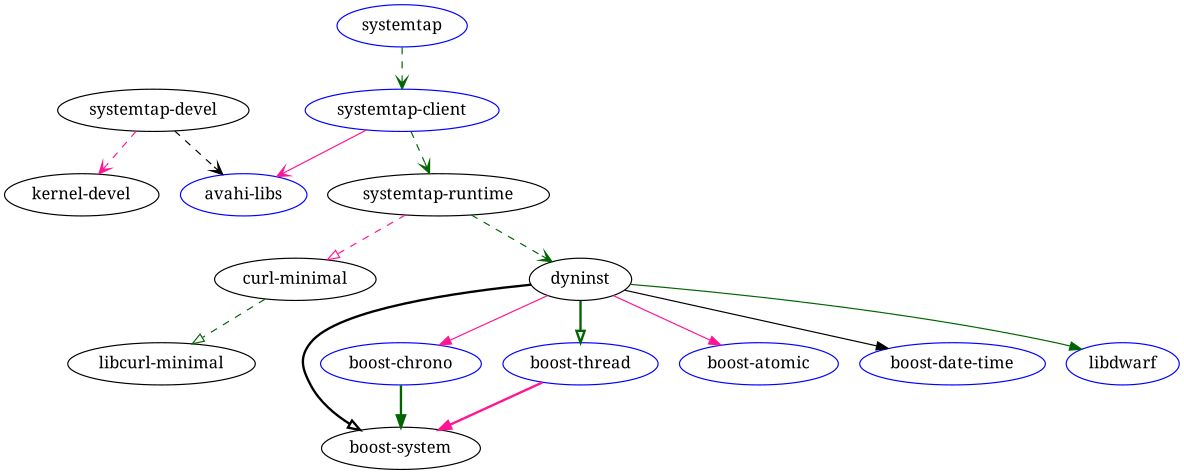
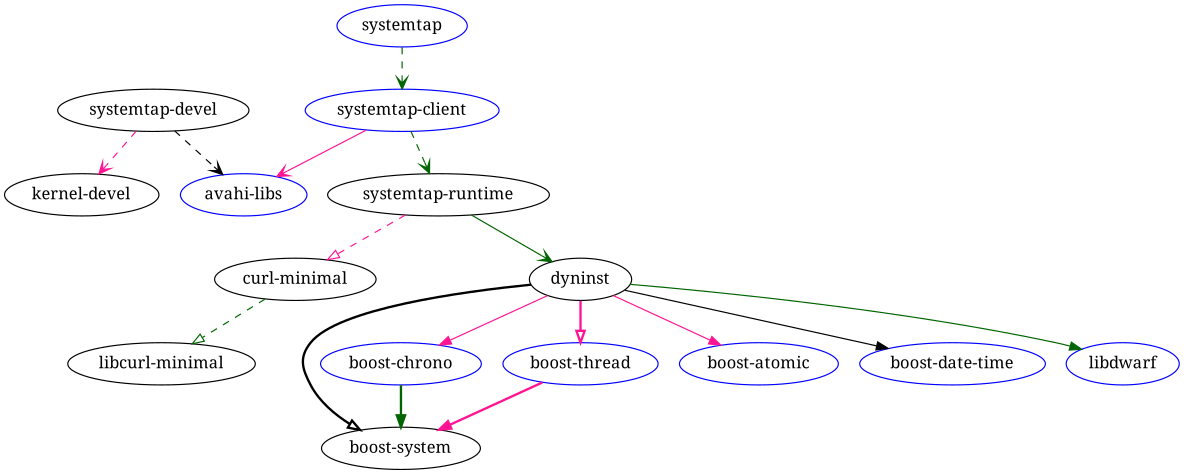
edge "systemtap-runtime" -> "dyninst": style dashed -> solid
edge "dyninst" -> "boost-thread": color darkgreen -> deeppink
